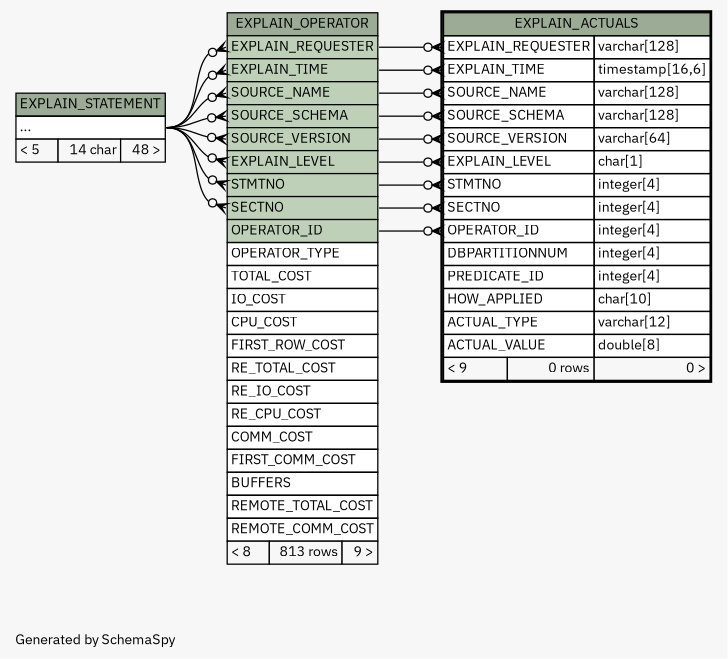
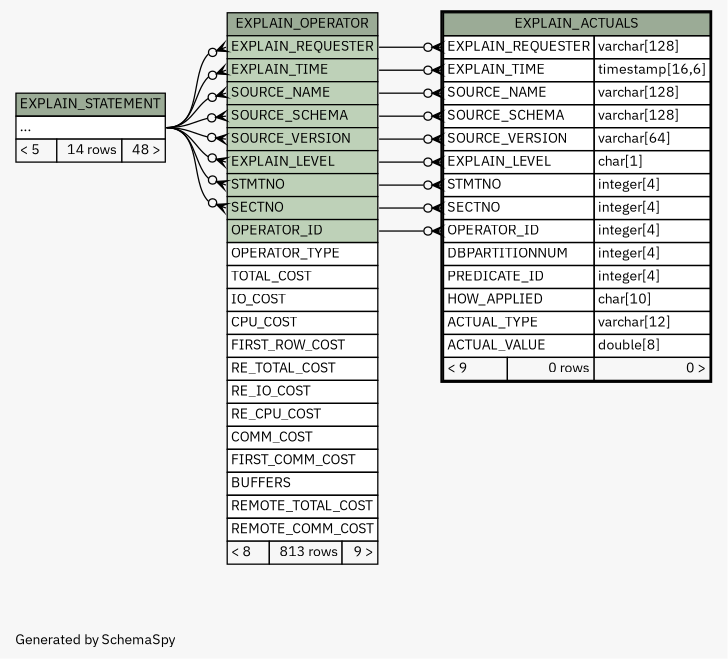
node "EXPLAIN_STATEMENT": text "14 char" -> "14 rows"
